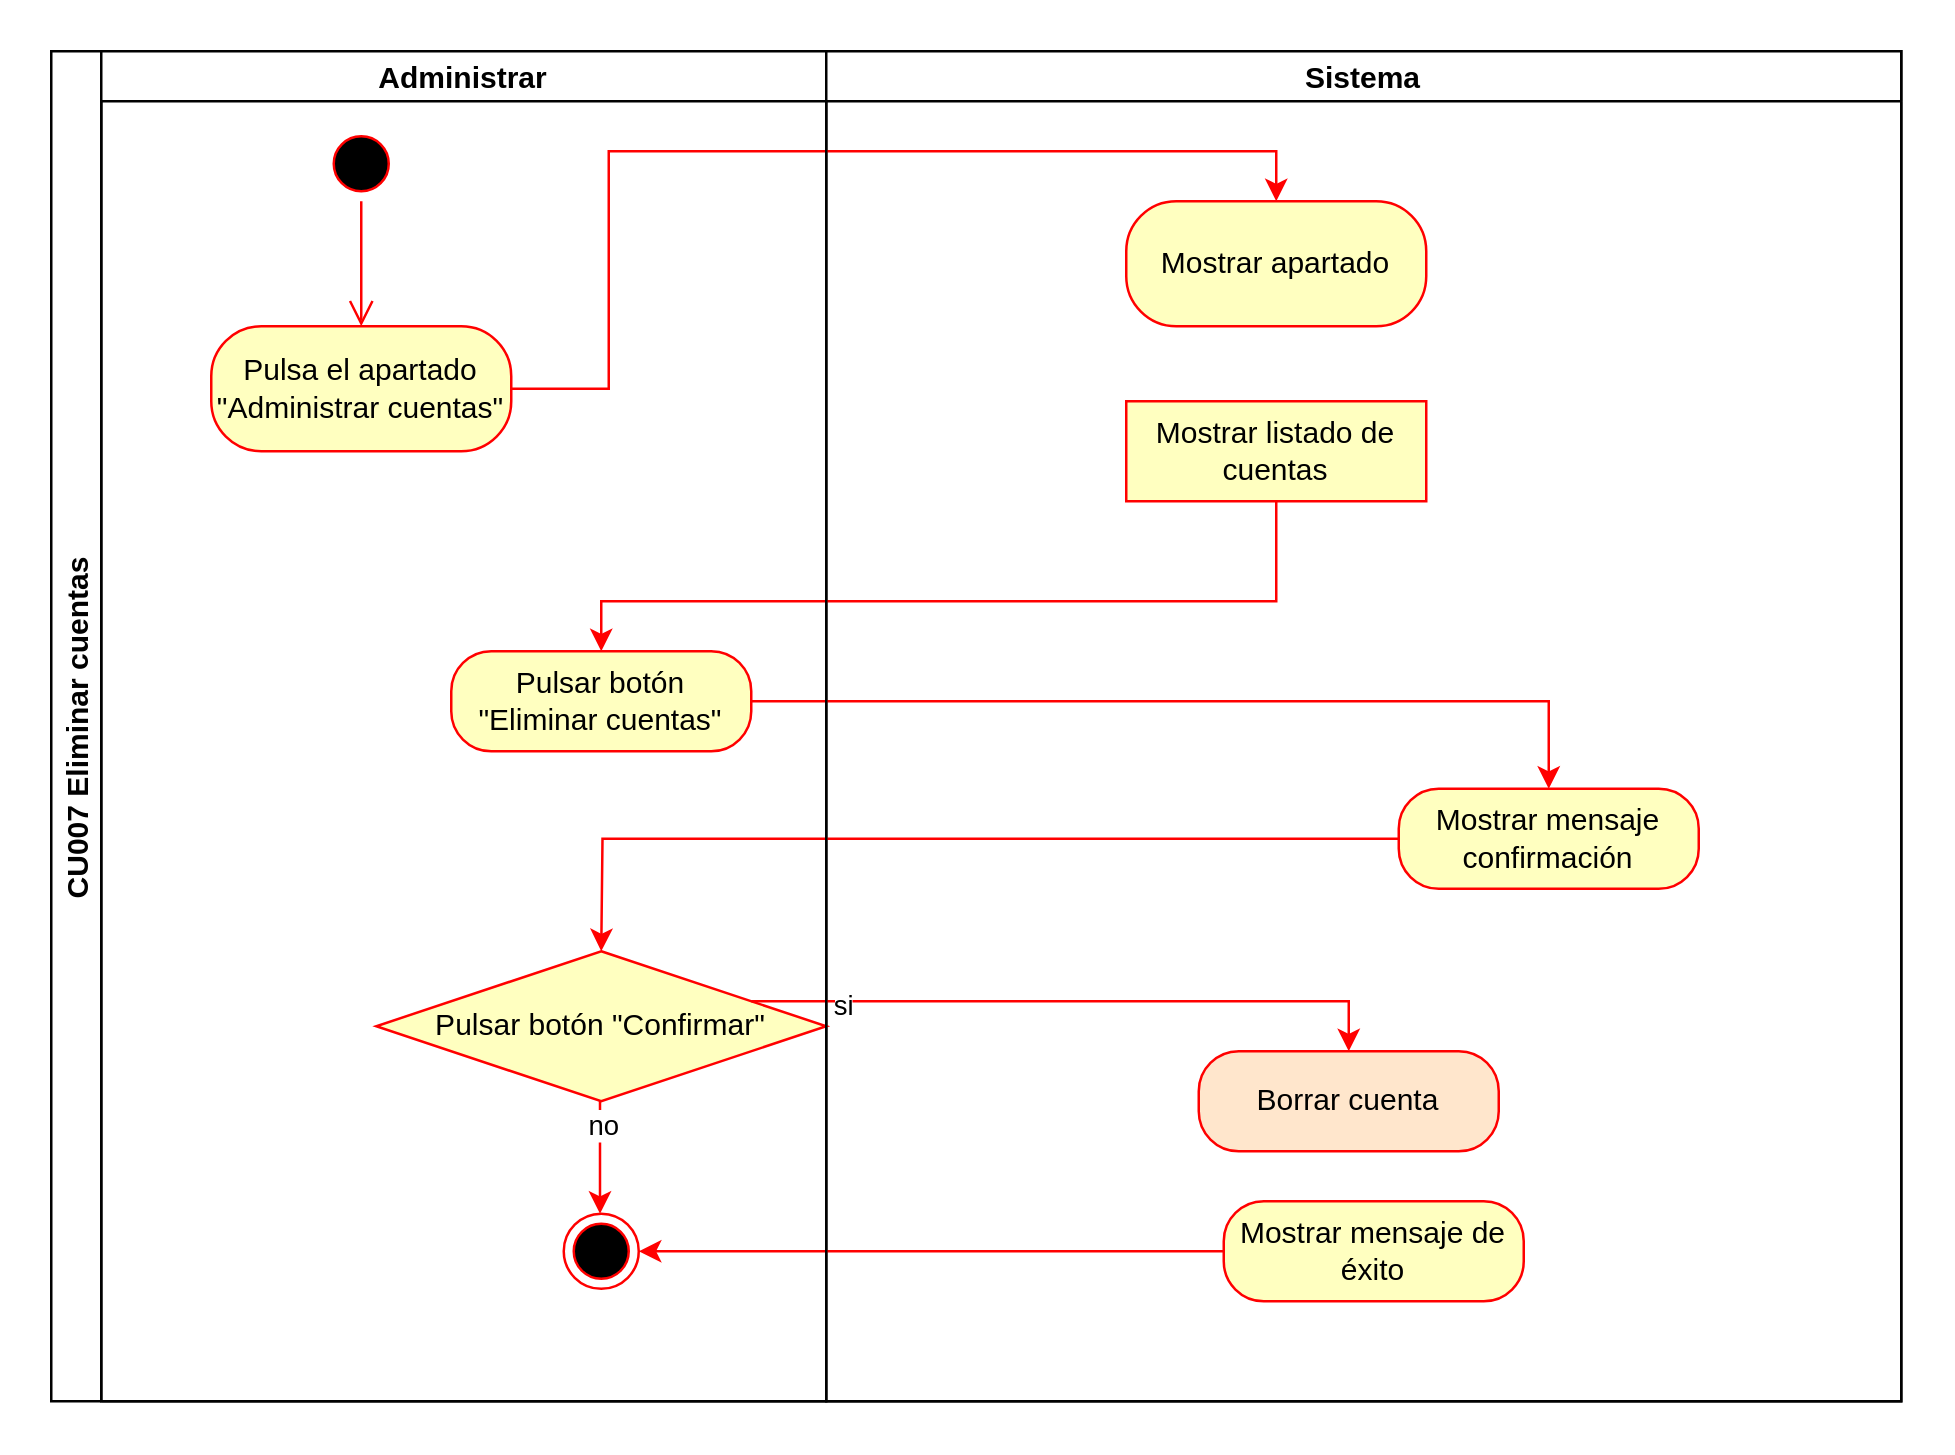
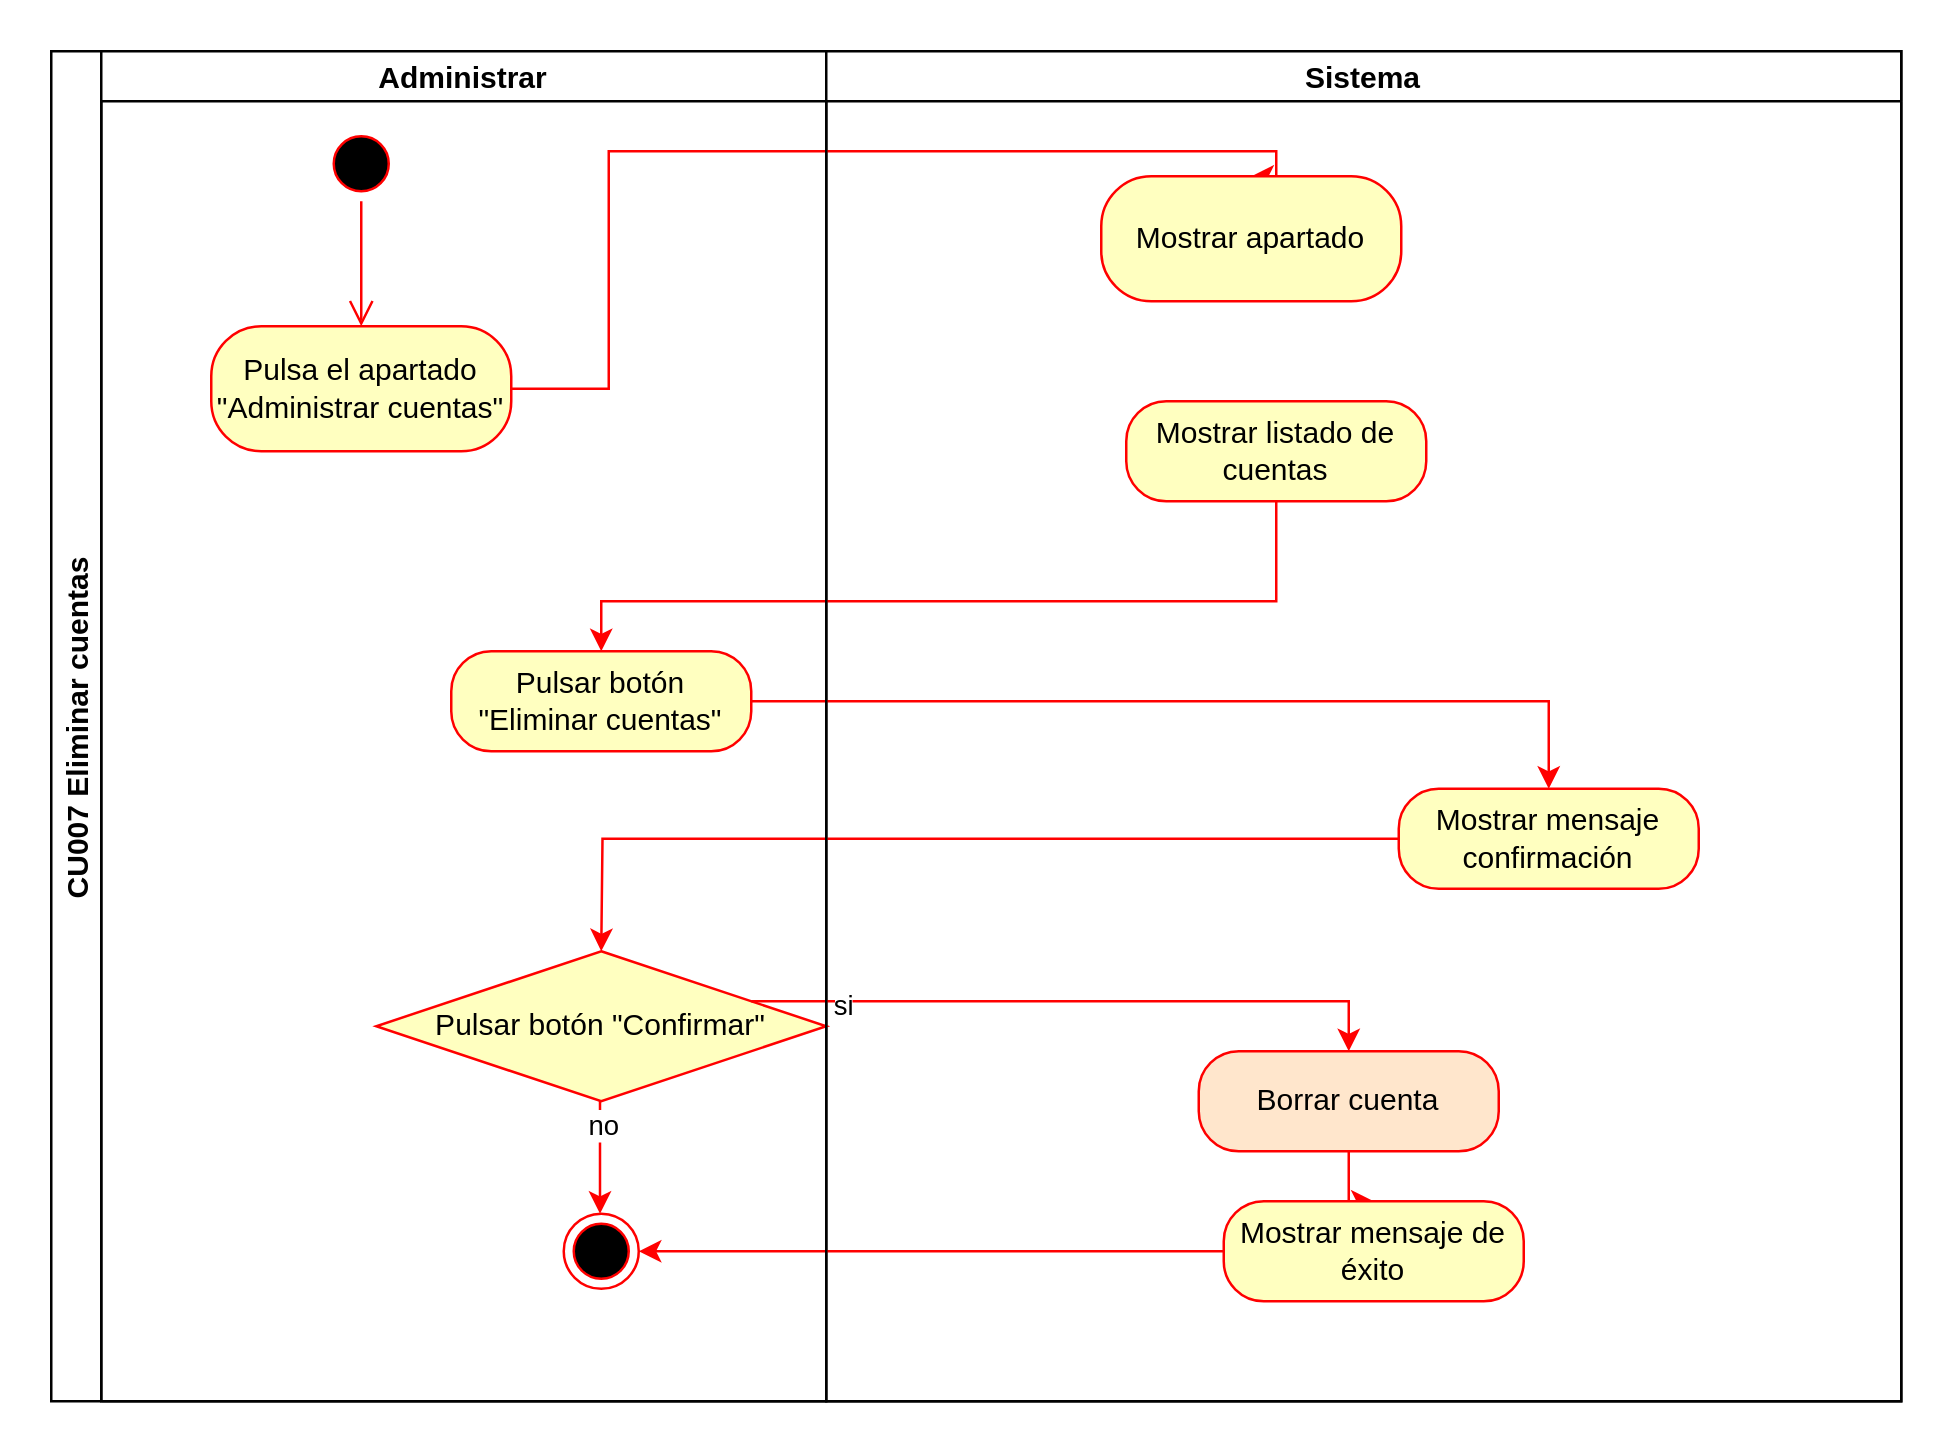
node "Mostrar apartado": moved (1276, 264) -> (1251, 239)
node "Mostrar listado de cuentas": shape rectangle -> rounded rectangle
edge "Borrar cuenta" -> "Mostrar mensaje de éxito": added
